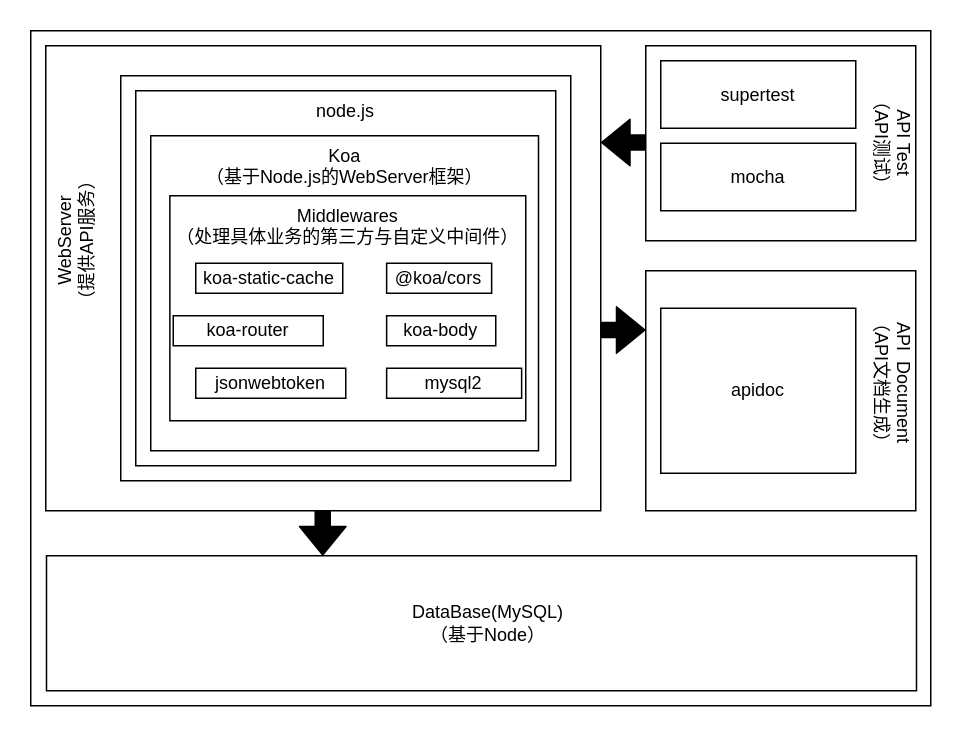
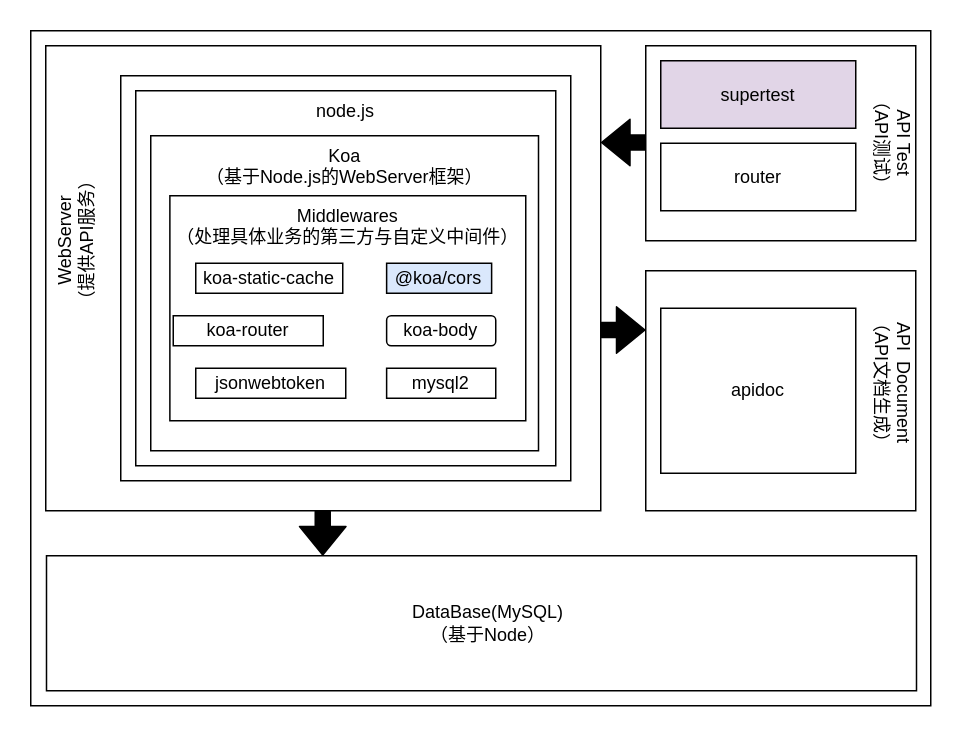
node "supertest": fillcolor #ffffff -> #e1d5e7
node "mocha": label "mocha" -> "router"
node "@koa/cors": fillcolor #ffffff -> #dae8fc
node "koa-body": shape rectangle -> rounded rectangle
node "mysql2": size 135x30 -> 109x30
